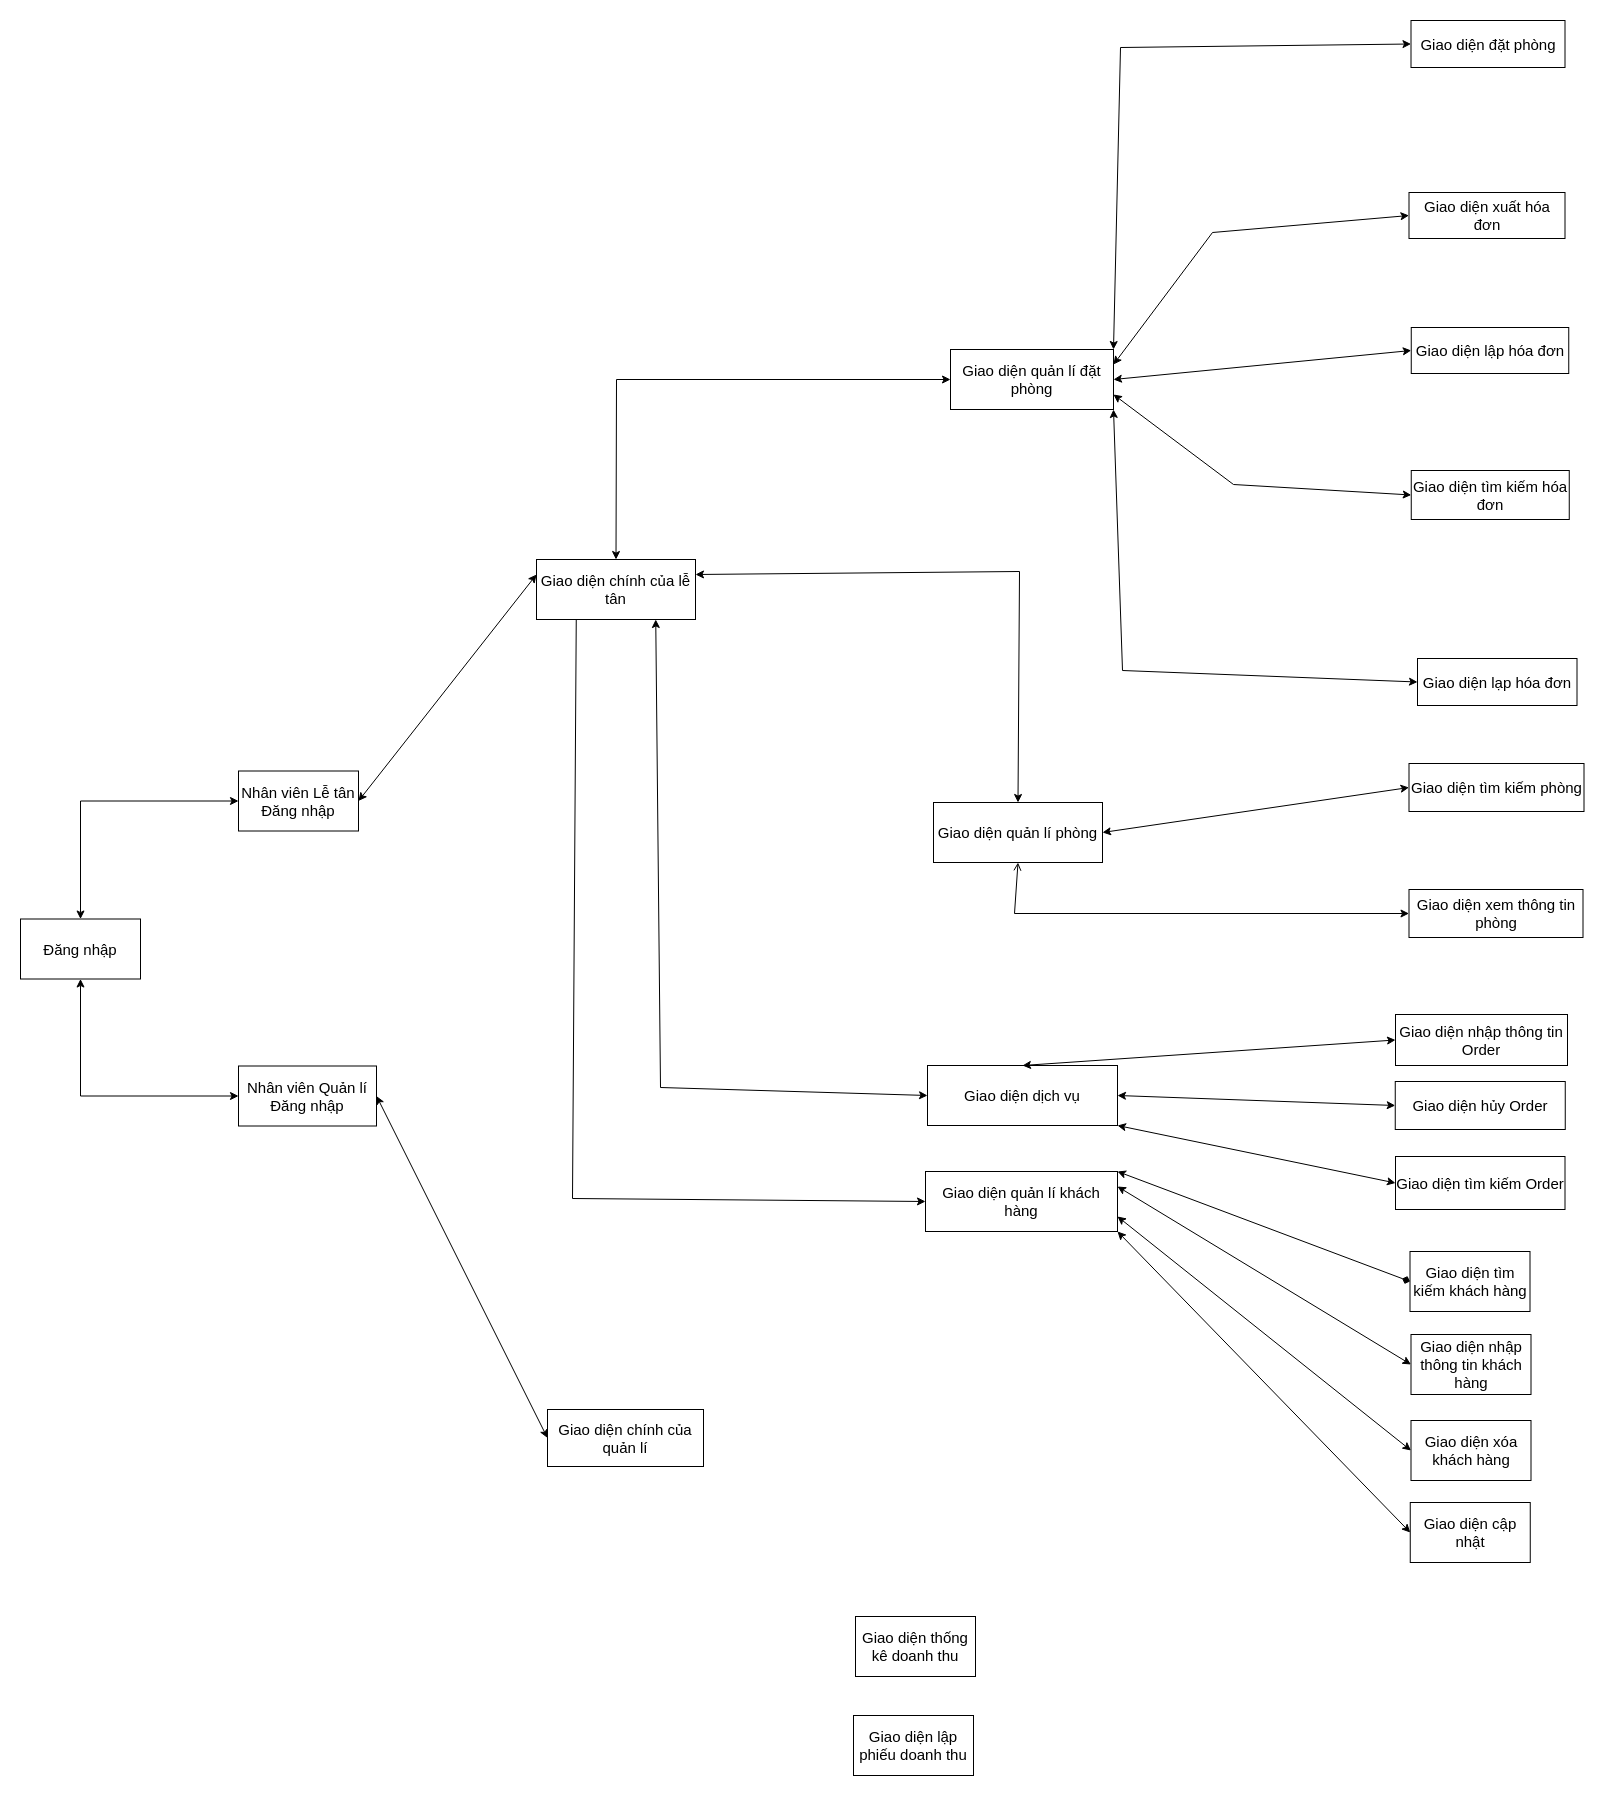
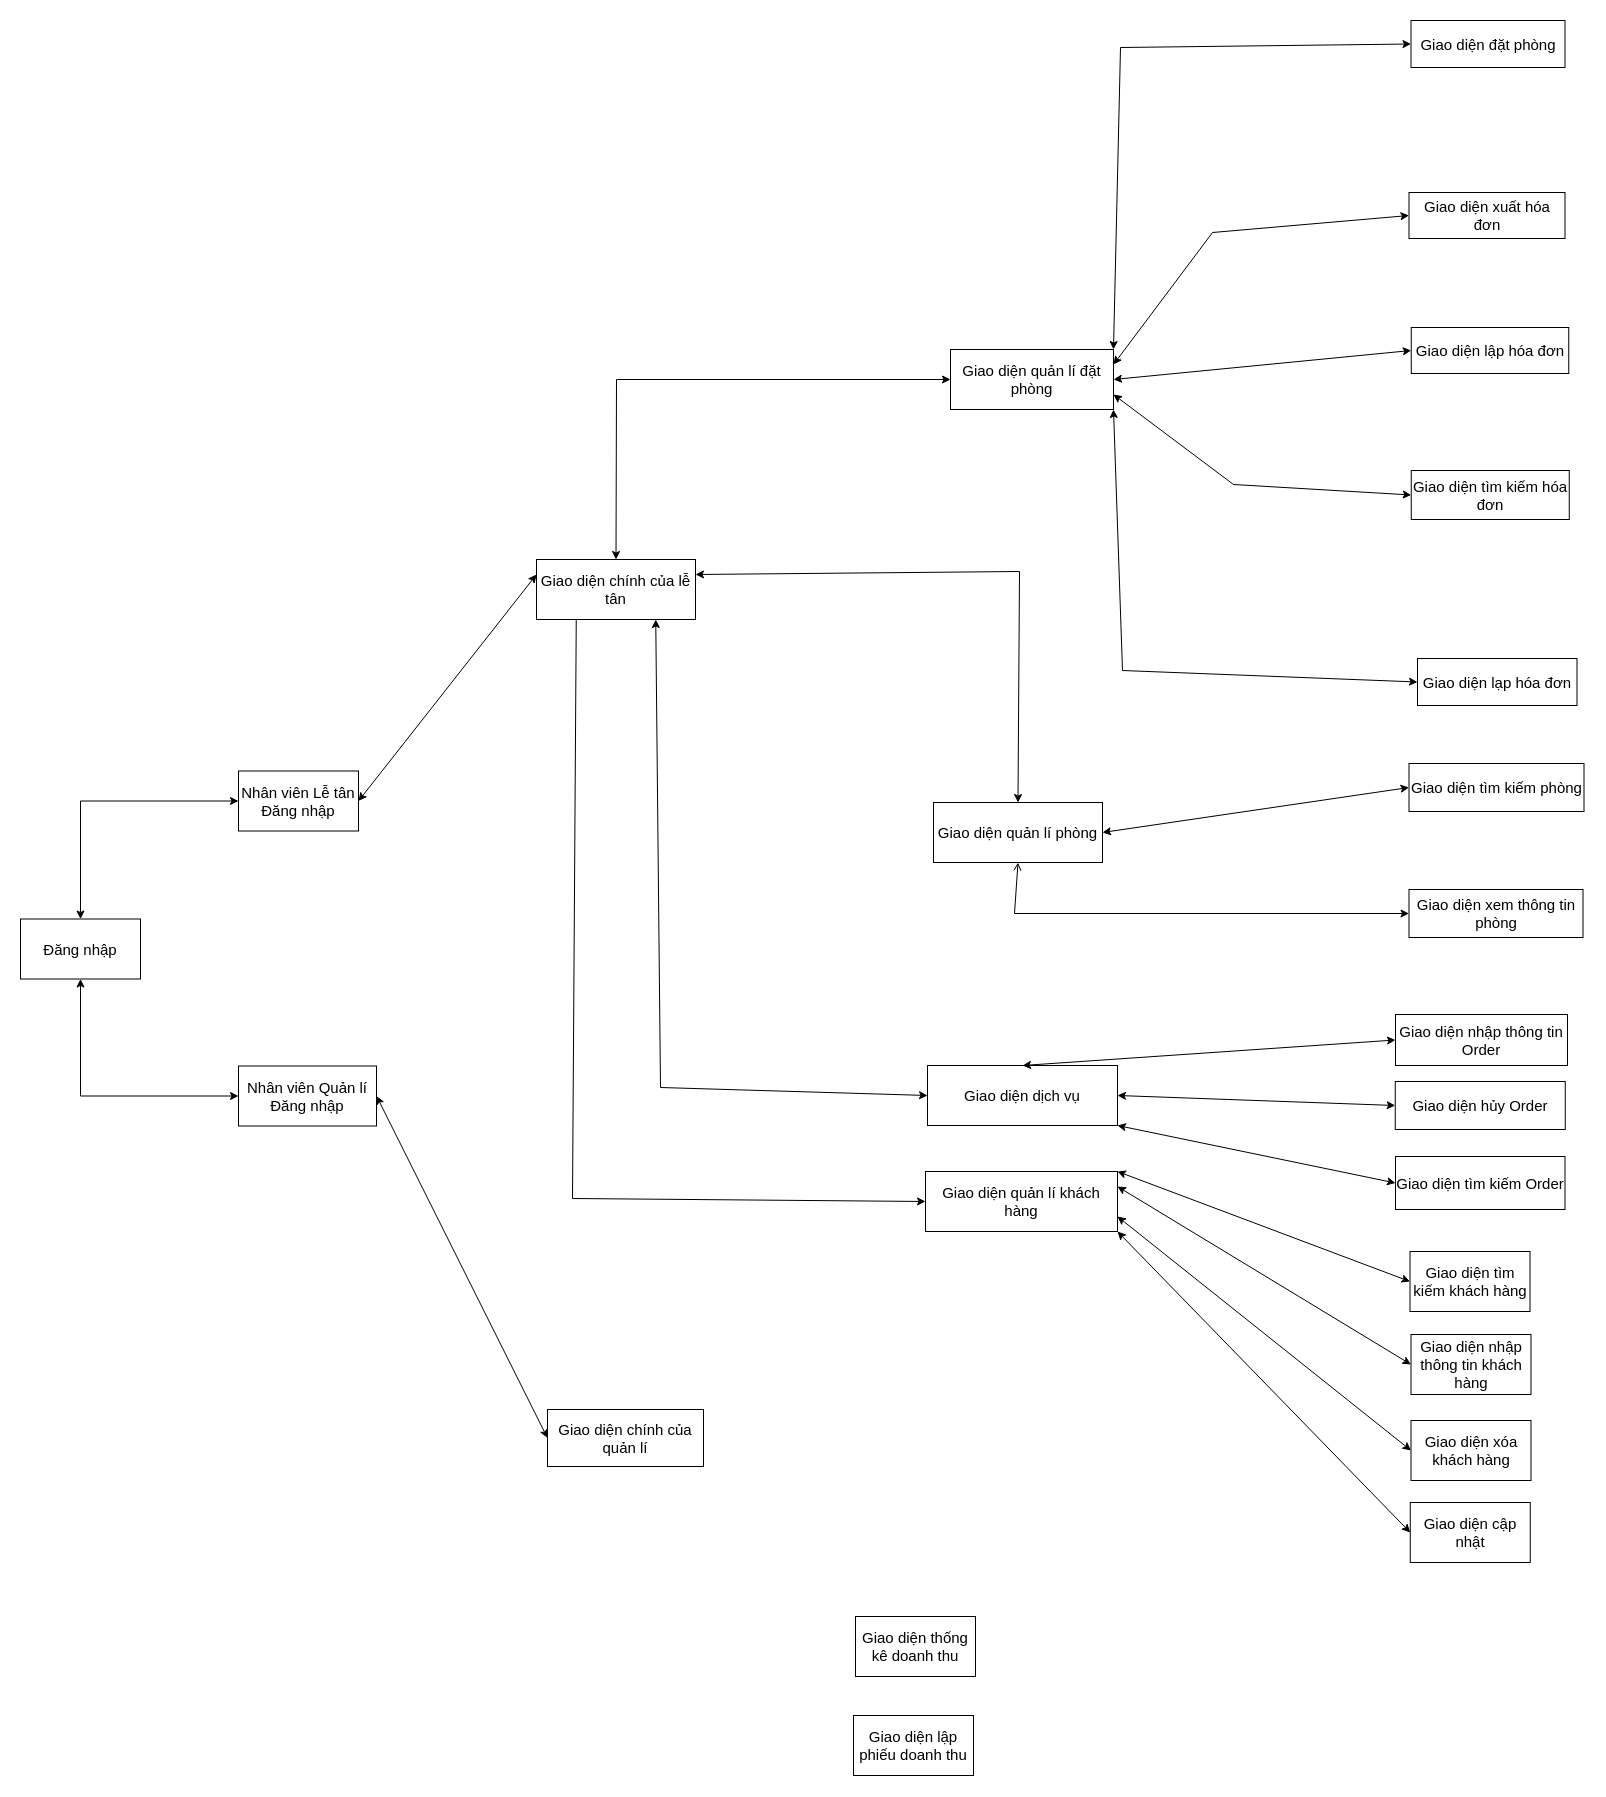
edge "Giao diện quản lí khách hàng" -- "Giao diện tìm kiếm khách hàng": arrowhead diamond -> classic
